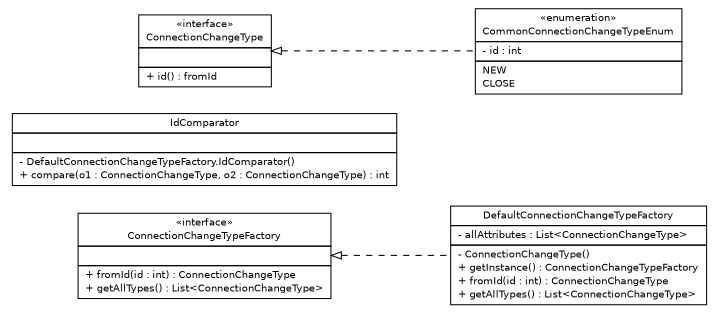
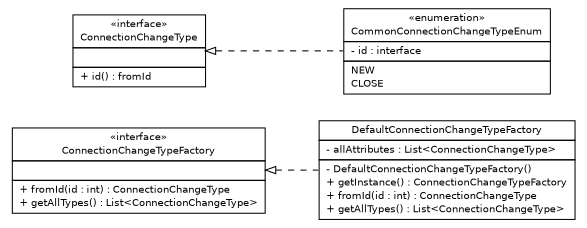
node "CommonConnectionChangeTypeEnum": text "- id : int" -> "- id : interface"
node "IdComparator": removed
node "DefaultConnectionChangeTypeFactory": text "- ConnectionChangeType()" -> "- DefaultConnectionChangeTypeFactory()"
